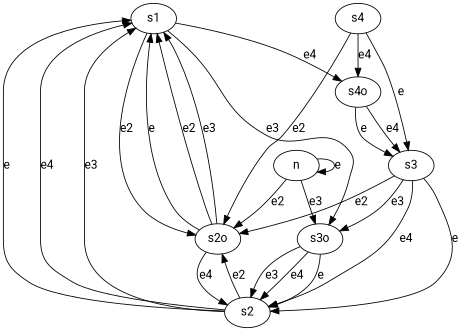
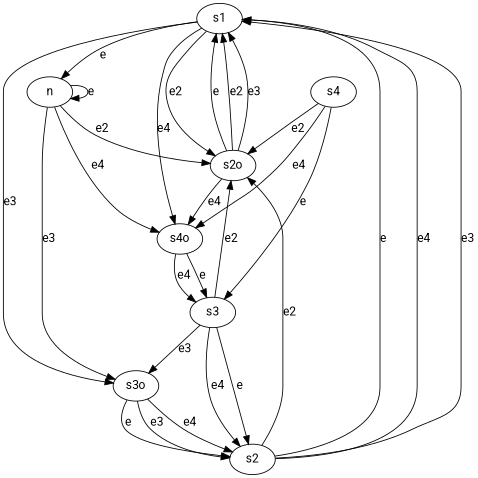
edge "s1" -> "n": added, label "e"
edge "n" -> "s4o": added, label "e4"
edge "s2o" -> "s2": now "s2o" -> "s4o"
